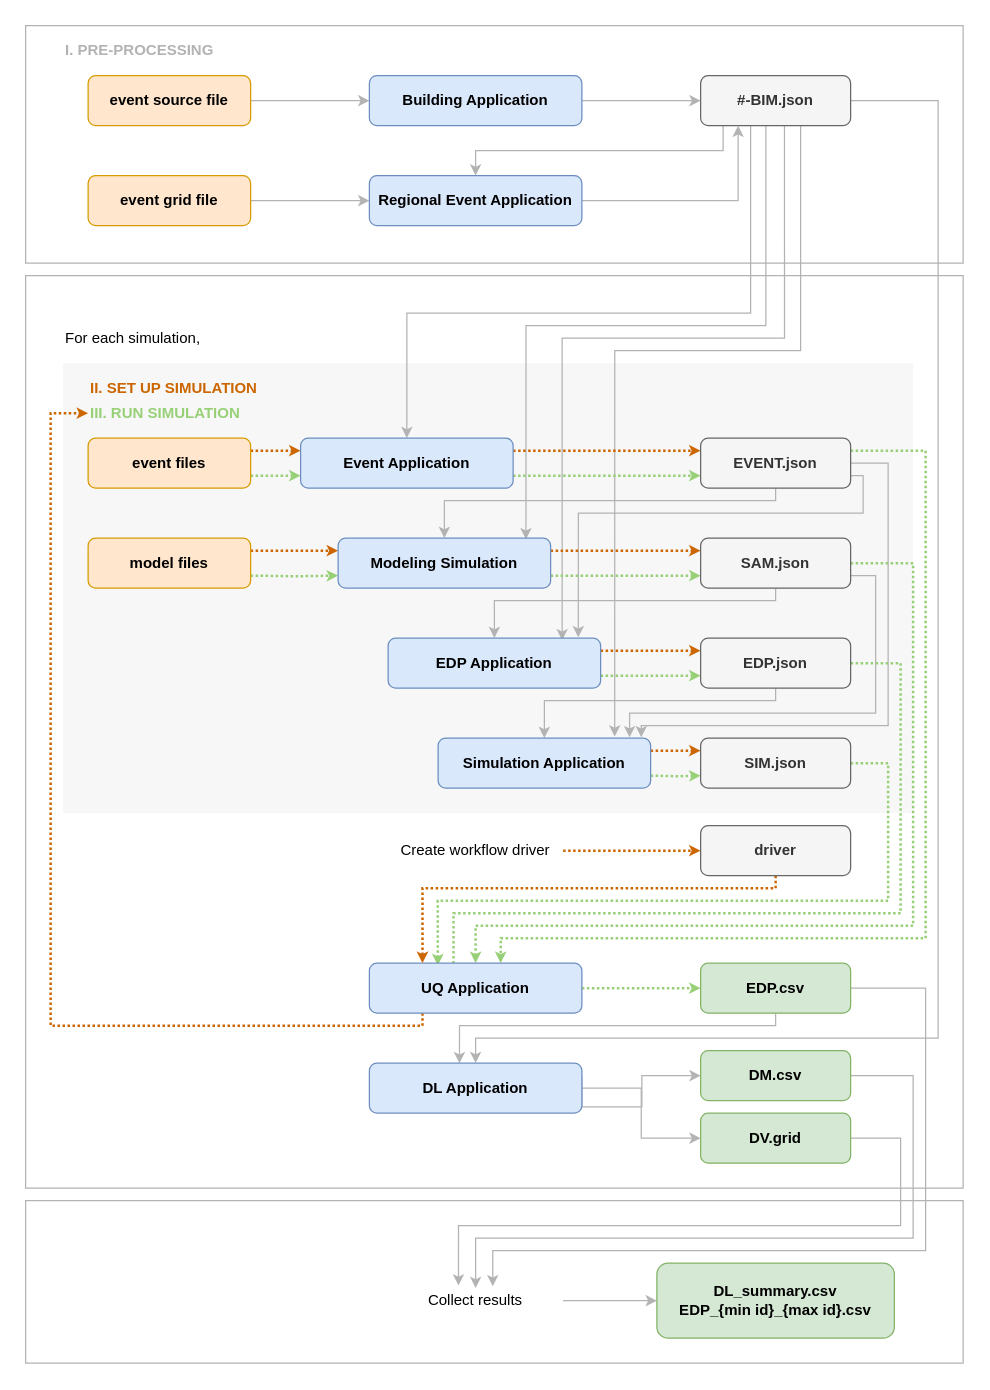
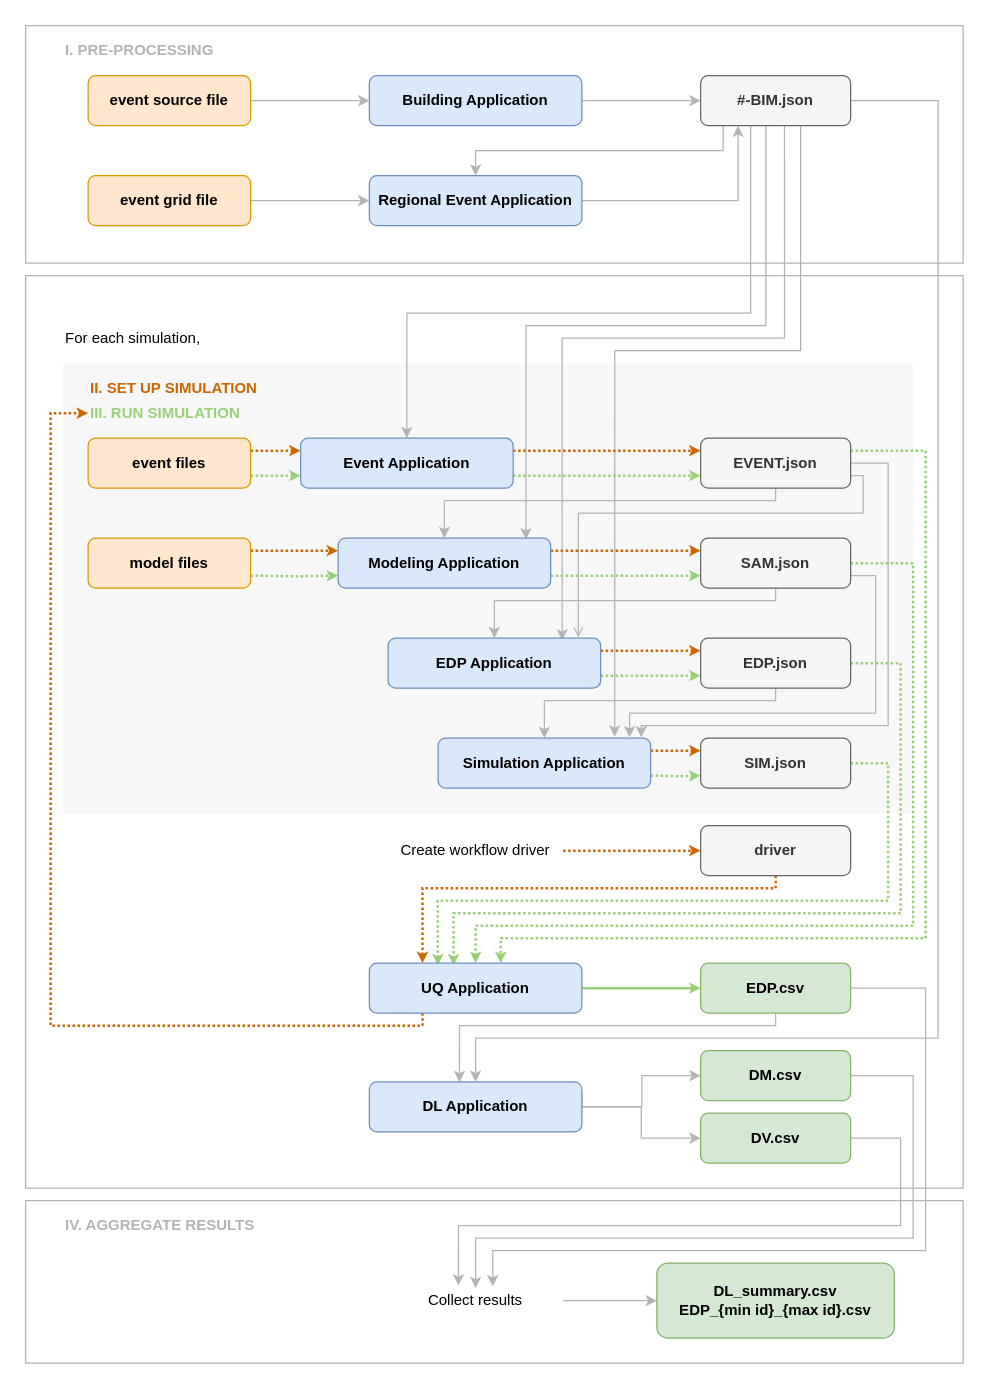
node "Modeling Simulation": label "Modeling Simulation" -> "Modeling Application"
edge "EVENT.json" -> "EDP Application": arrowhead classic -> open
edge "EDP.json" -- "UQ Application": arrowhead none -> classic
edge "UQ Application" -> "EDP.csv": style dashed -> solid
node "DL Application": moved (476, 1088) -> (476, 1107)
node "DV.grid": label "DV.grid" -> "DV.csv"
node "IV. AGGREGATE RESULTS": added
